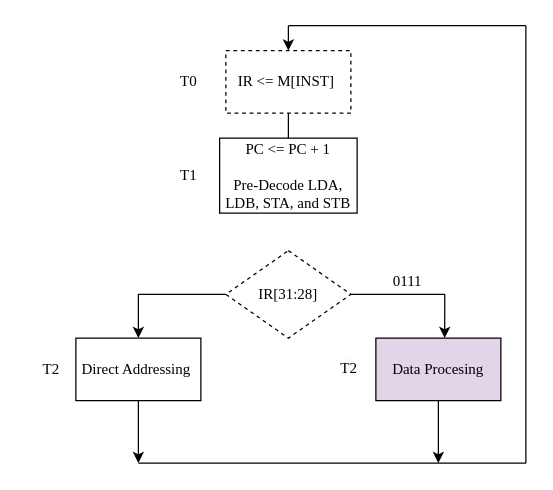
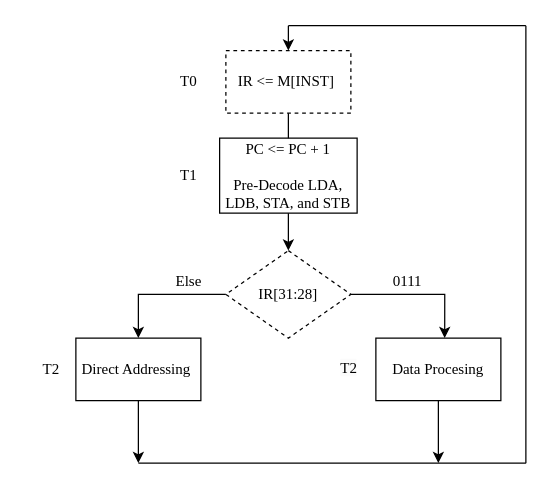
edge "PC <= PC + 1 Pre-Decode LDA, LDB, STA, and STB" -> "IR[31:28]": added
node "Else": added
node "Data Procesing": fillcolor #e1d5e7 -> #ffffff
